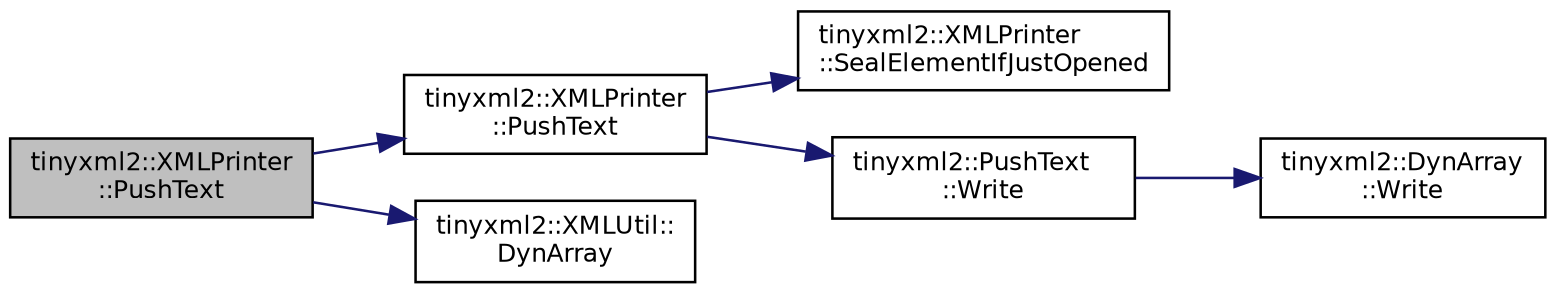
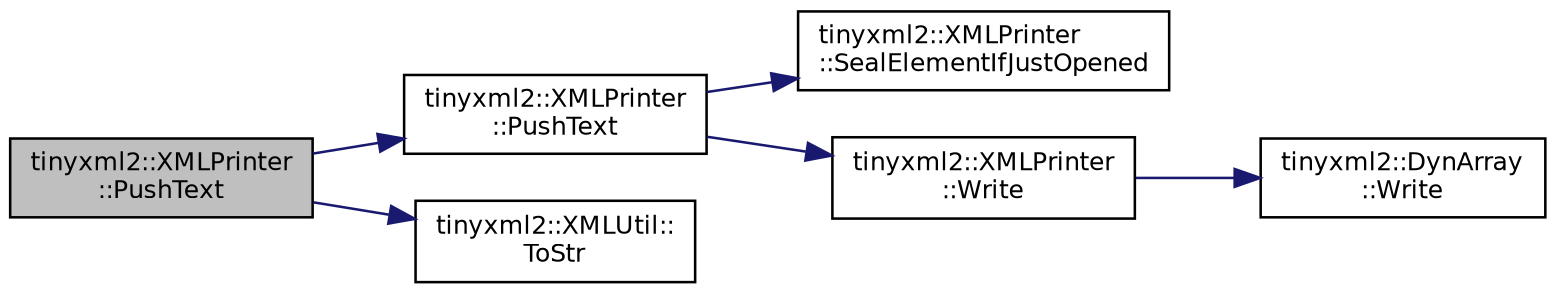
node "tinyxml2::PushText ::Write": label "tinyxml2::PushText ::Write" -> "tinyxml2::XMLPrinter ::Write"
node "tinyxml2::XMLUtil:: DynArray": label "tinyxml2::XMLUtil:: DynArray" -> "tinyxml2::XMLUtil:: ToStr"
